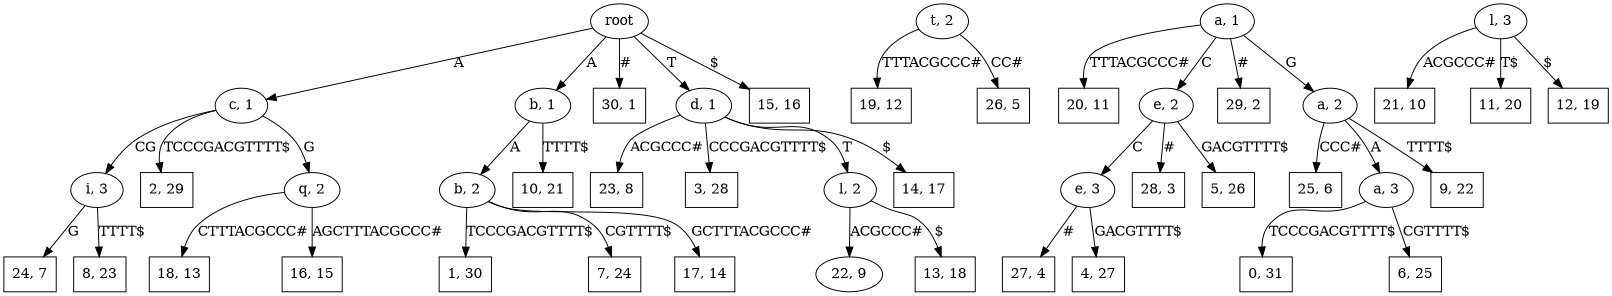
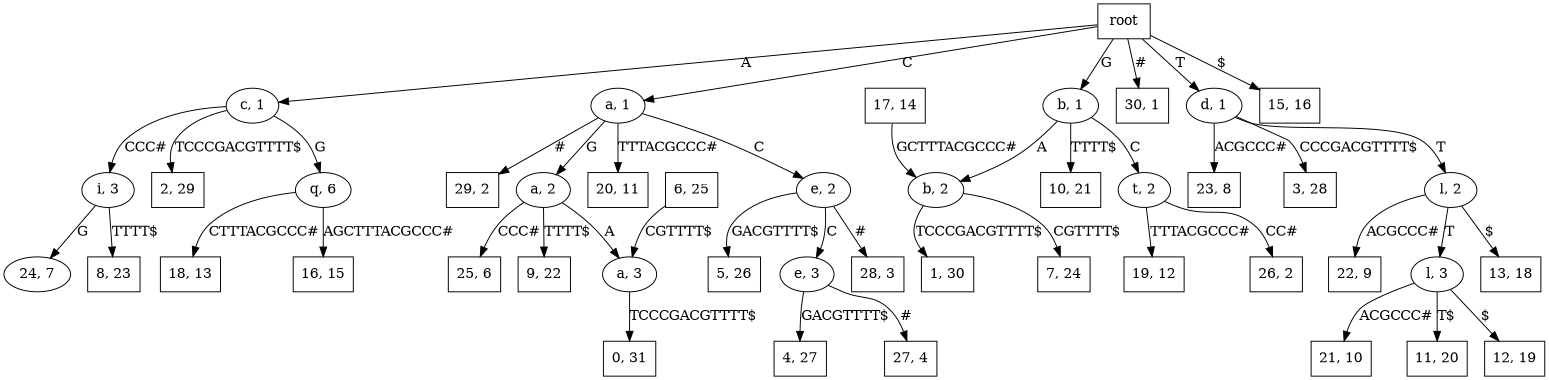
node "root": shape ellipse -> box
edge "root" -> "b, 1": label "A" -> "G"
edge "root" -> "a, 1": added, label "C"
node "26, 5": label "26, 5" -> "26, 2"
edge "b, 1" -> "t, 2": added, label "C"
edge "c, 1" -> "i, 3": label "CG" -> "CCC#"
node "q, 2": label "q, 2" -> "q, 6"
node "14, 17": removed
edge "b, 2" -> "17, 14": reversed
edge "a, 3" -> "6, 25": reversed
edge "l, 2" -> "l, 3": added, label "T"
node "24, 7": shape box -> ellipse
node "22, 9": shape ellipse -> box
